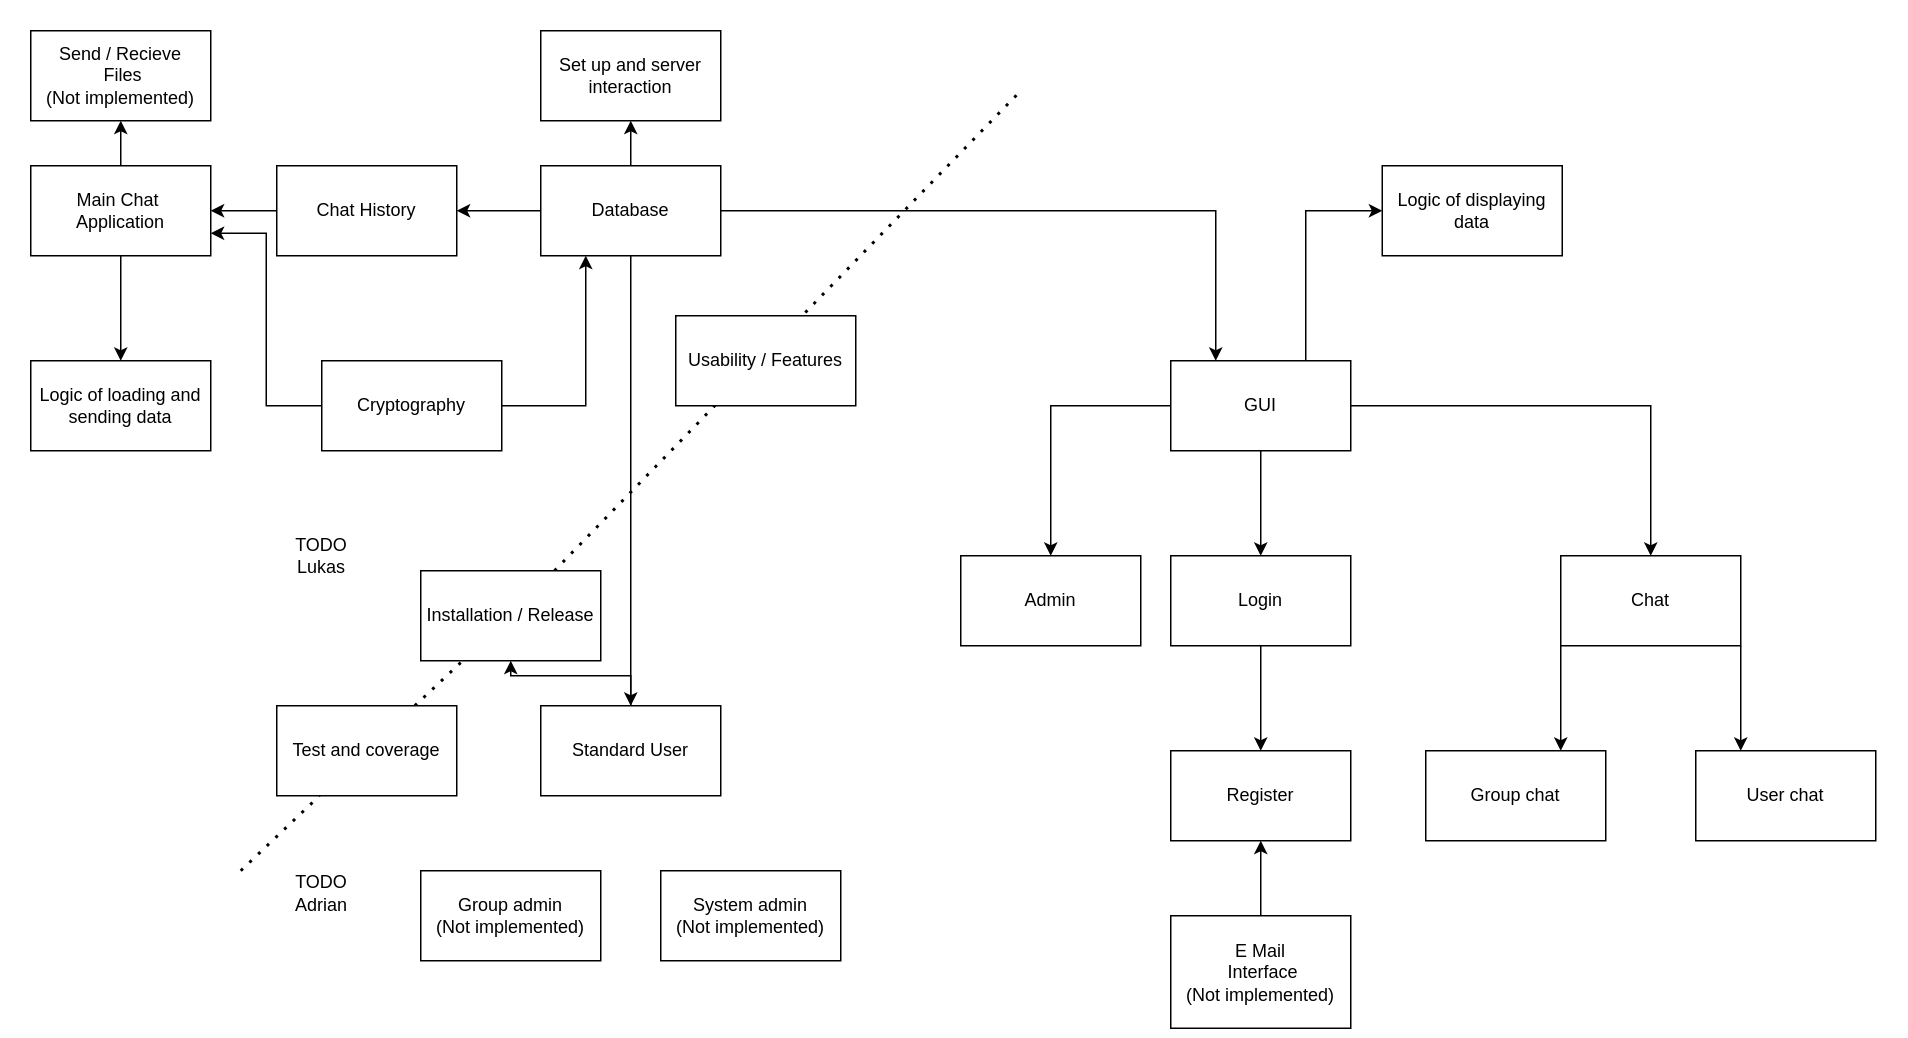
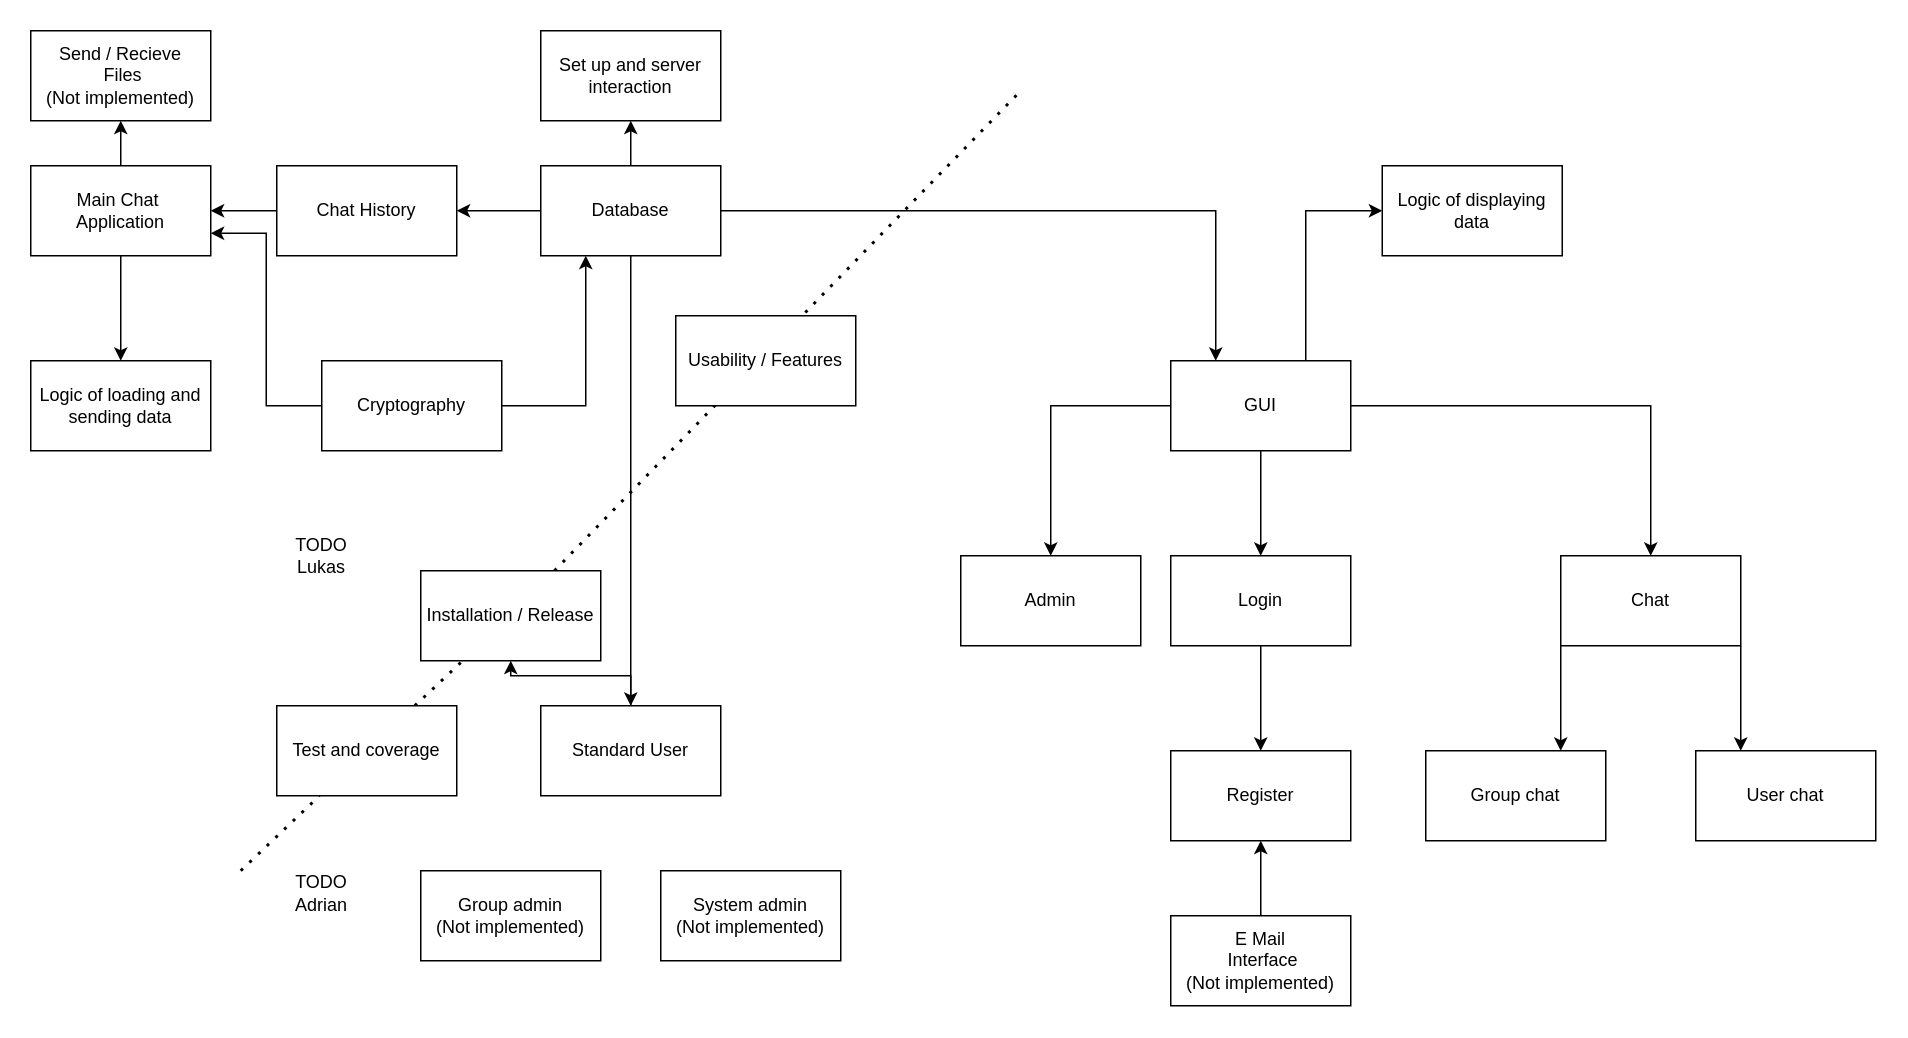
node "E Mail Interface (Not implemented)": size 180x113 -> 180x90
